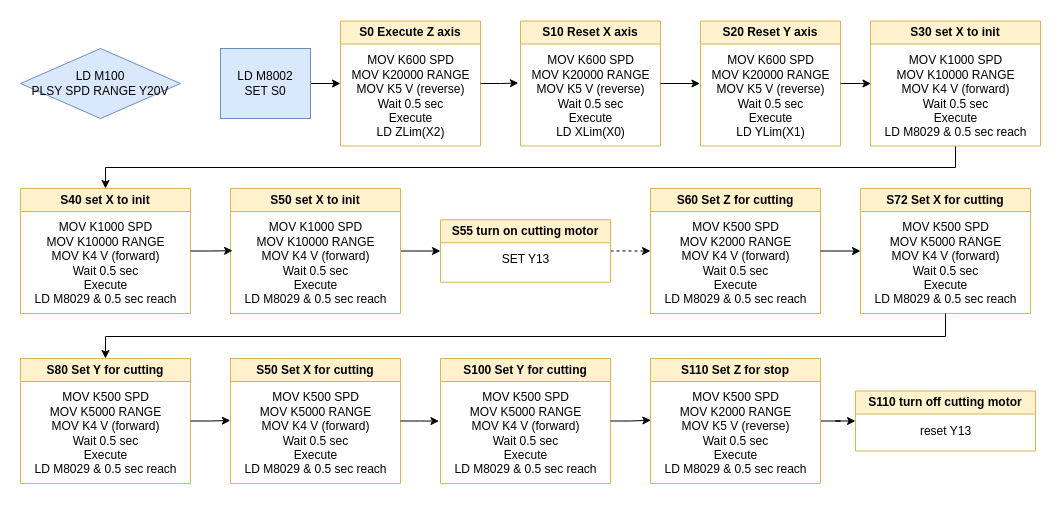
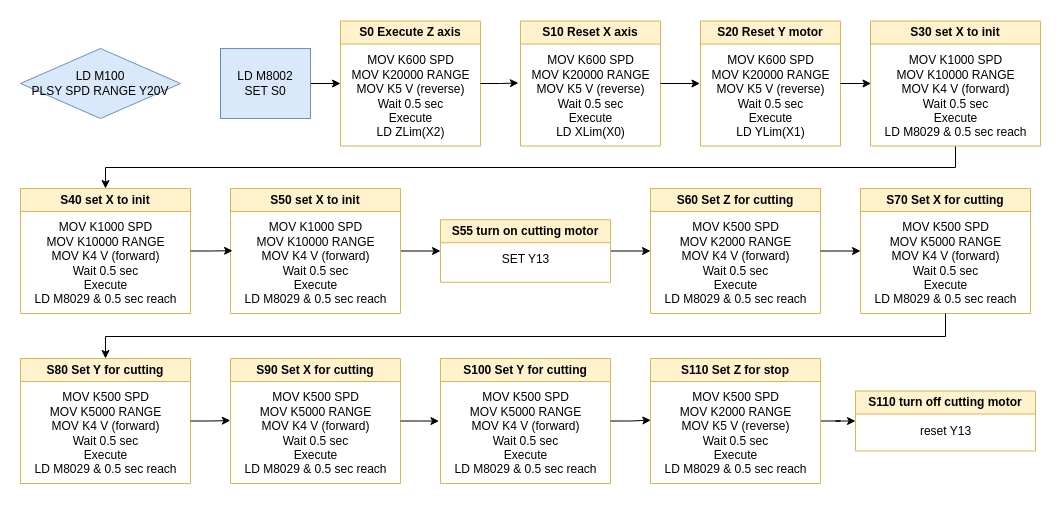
node "S20 Reset Y axis": label "S20 Reset Y axis" -> "S20 Reset Y motor"
node "S72 Set X for cutting": label "S72 Set X for cutting" -> "S70 Set X for cutting"
edge "S55 turn on cutting motor" -> "S60 Set Z for cutting": style dashed -> solid
node "S50 Set X for cutting": label "S50 Set X for cutting" -> "S90 Set X for cutting"
